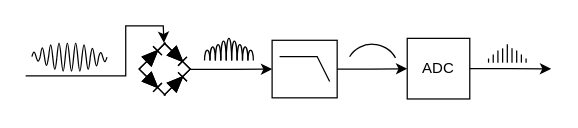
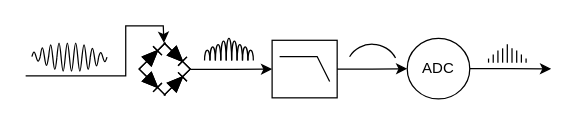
node "ADC": shape rectangle -> ellipse
